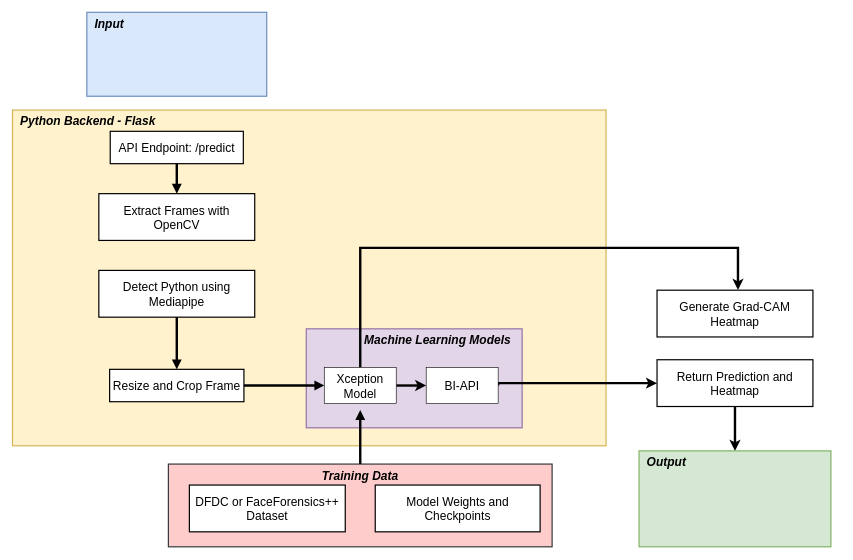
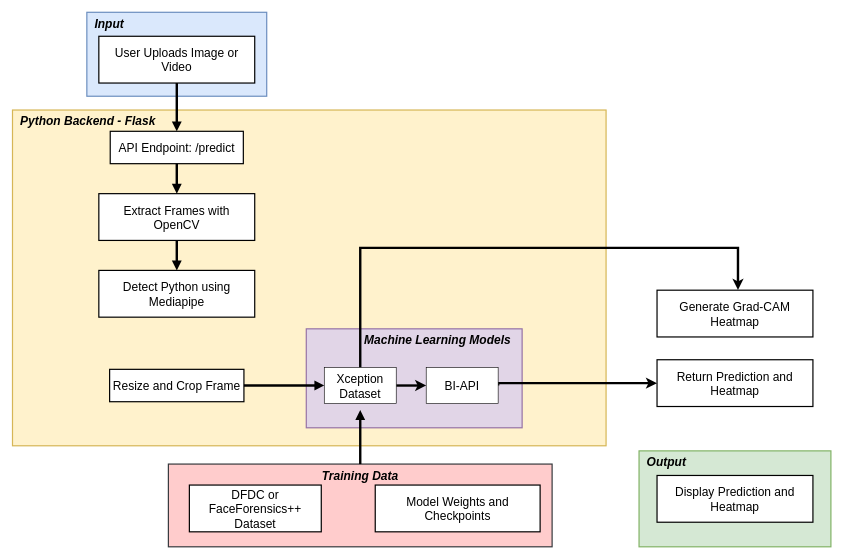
node "User Uploads Image or Video": added
edge "User Uploads Image or Video" -> "API Endpoint: /predict": added
edge "Extract Frames with OpenCV" -> "Detect Python using Mediapipe": added
edge "Detect Python using Mediapipe" -> "Resize and Crop Frame": removed
node "Xception Model": label "Xception Model" -> "Xception Dataset"
edge "Return Prediction and Heatmap" -> "Output": removed
node "Display Prediction and Heatmap": added
node "DFDC or FaceForensics++ Dataset": size 156x47 -> 132x47
